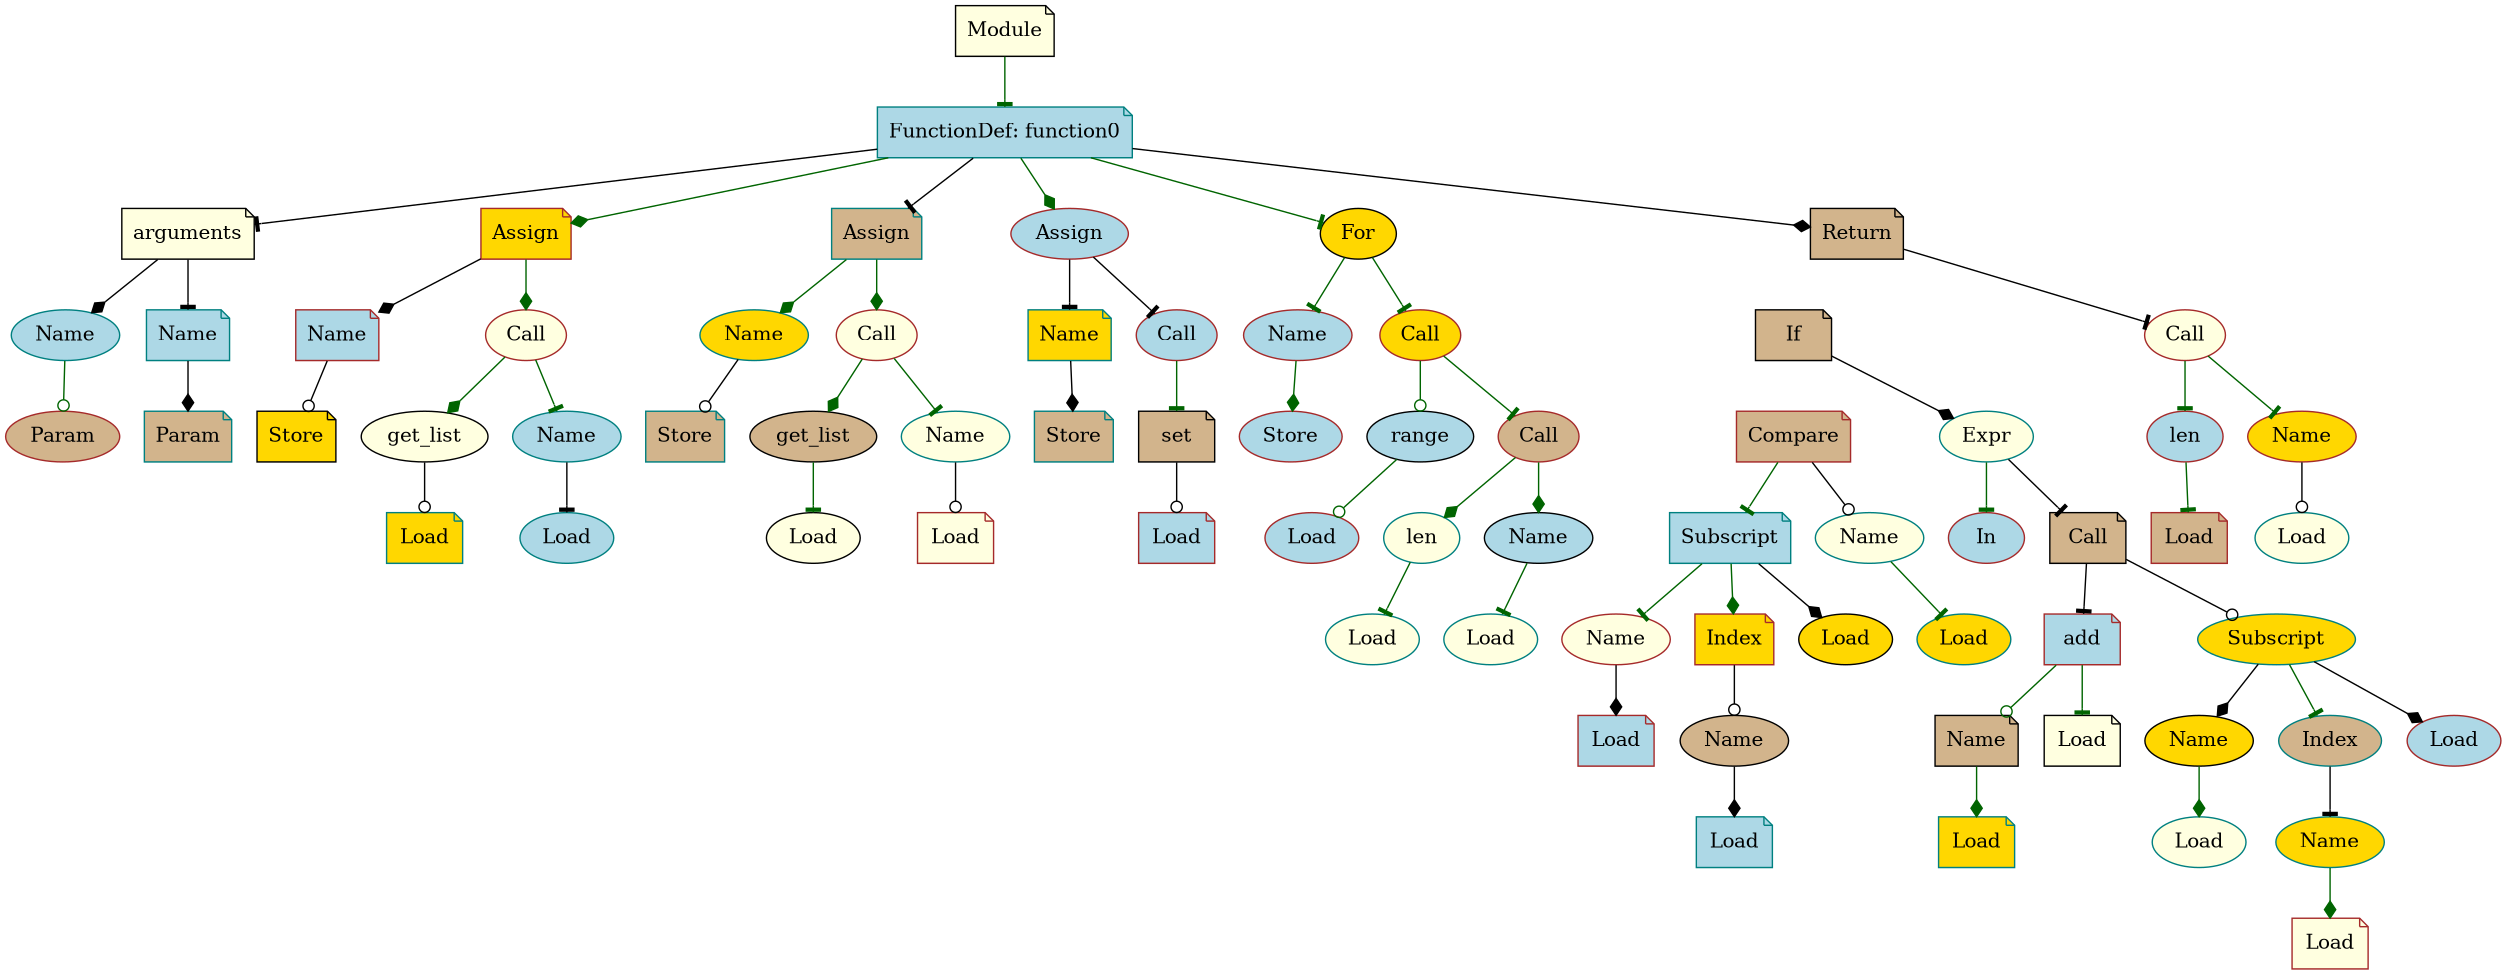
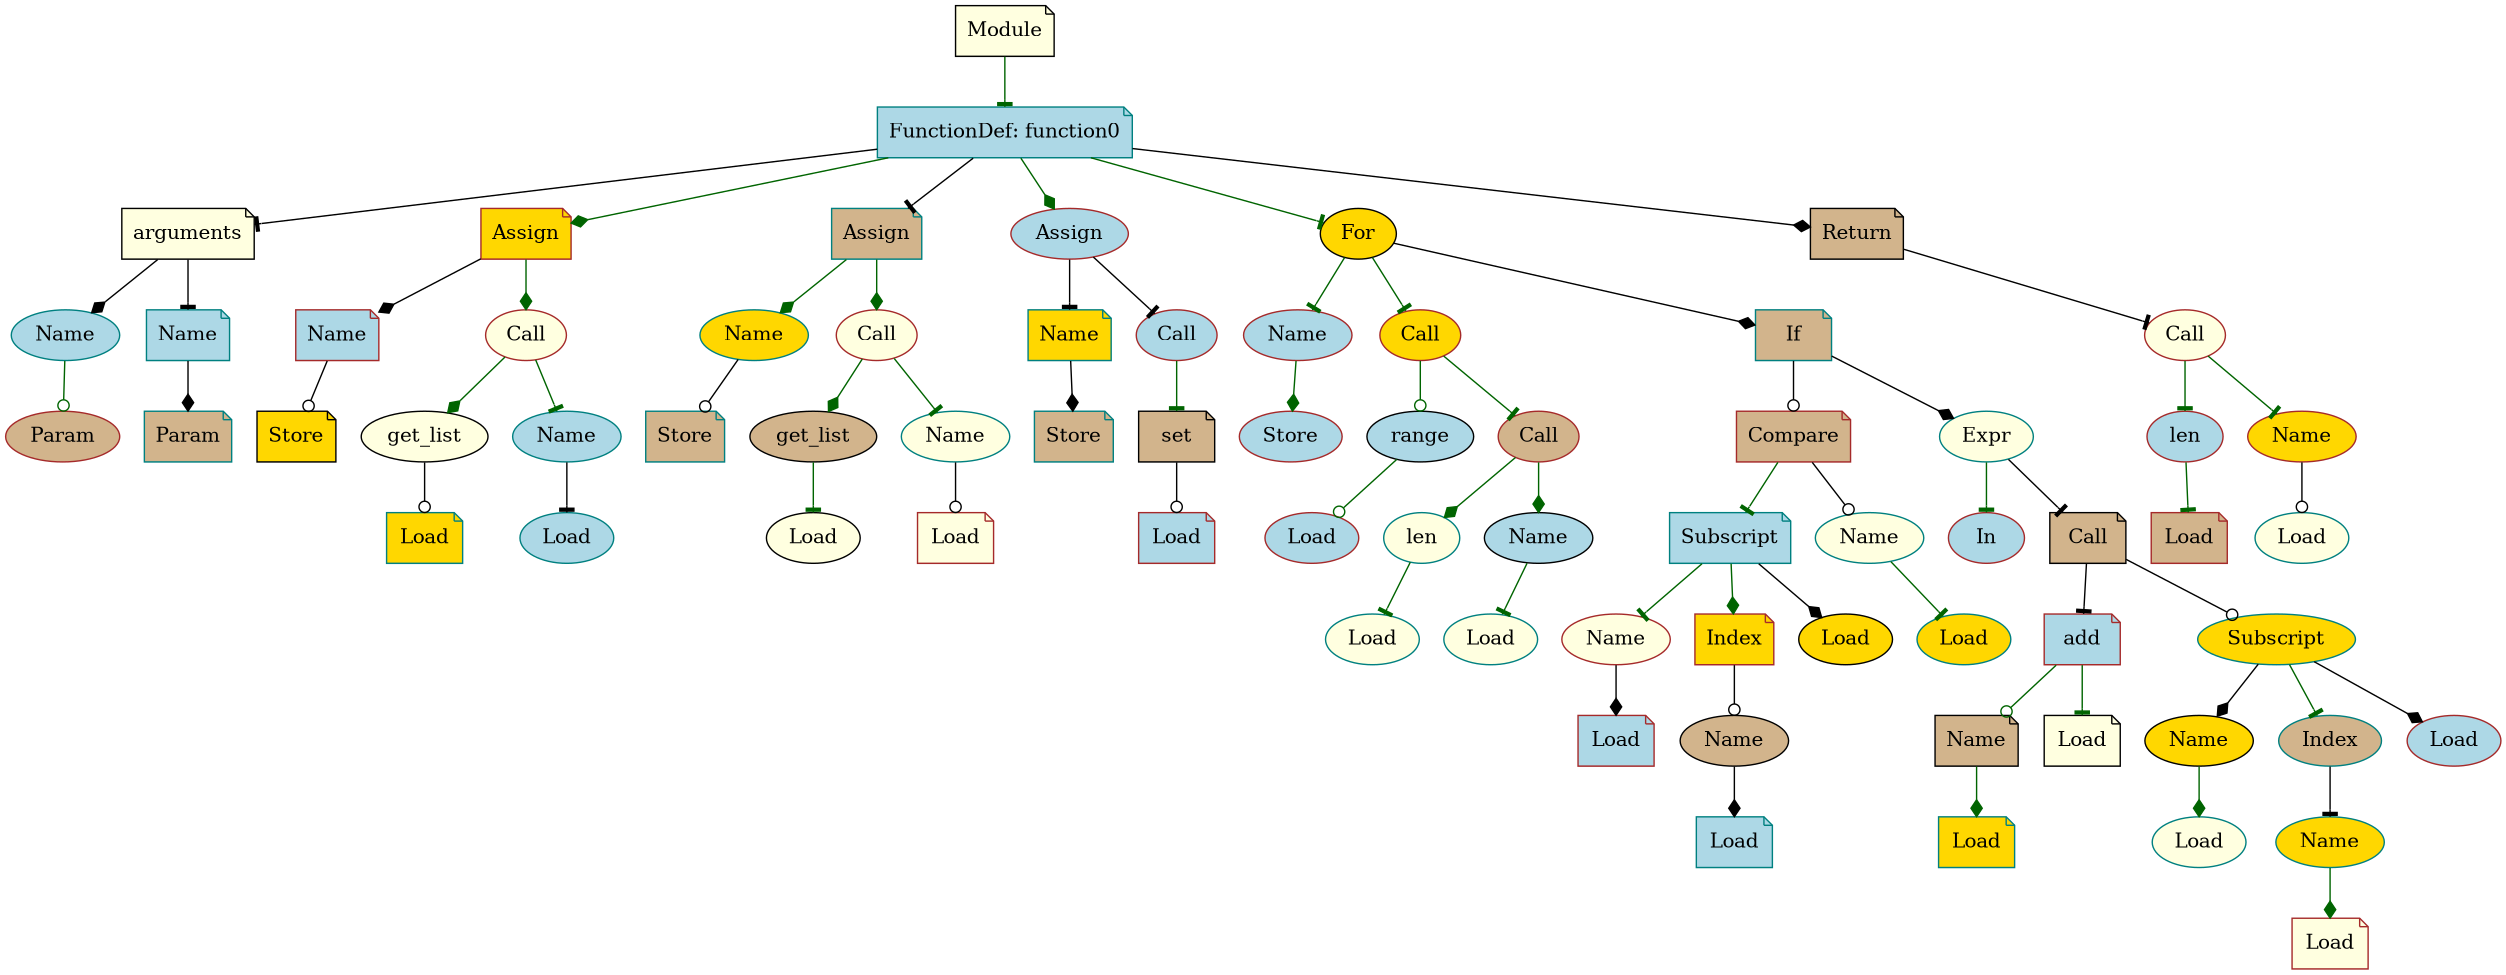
edge "For" -> "If": added
node "If": color black -> teal
edge "If" -> "Compare": added
